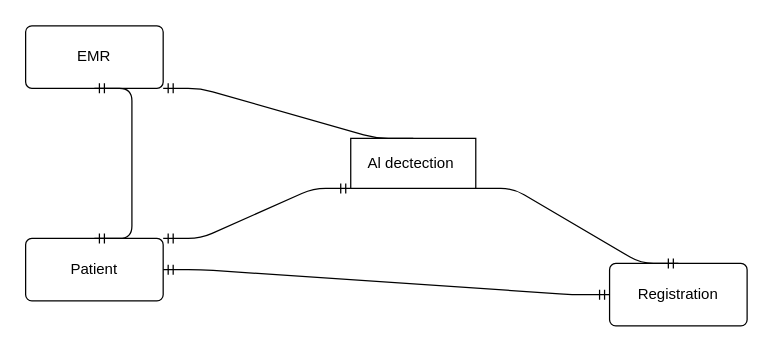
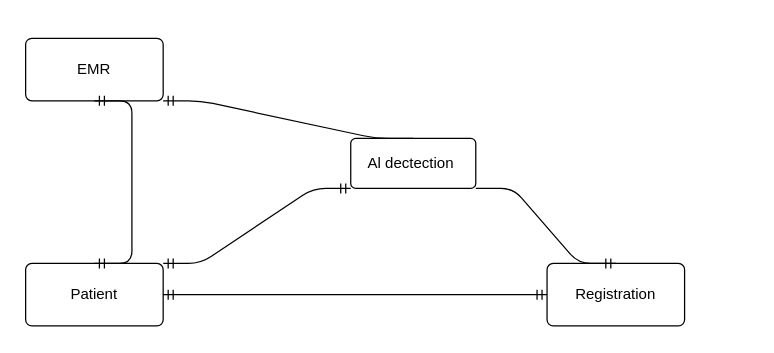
node "EMR": moved (94, 57) -> (94, 69)
node "Al dectection": shape rectangle -> rounded rectangle
node "Patient": moved (94, 269) -> (94, 294)
node "Registration": moved (678, 294) -> (616, 294)
